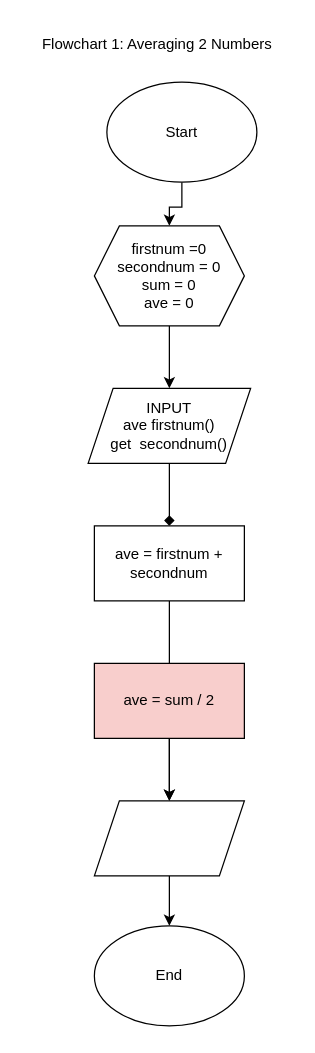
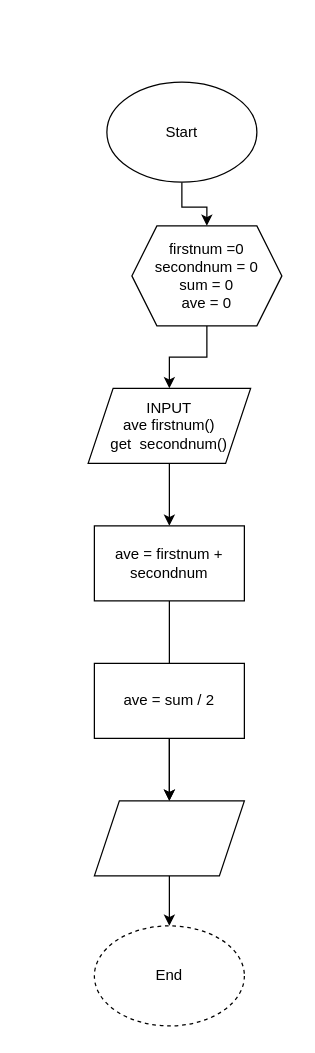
node "Flowchart 1: Averaging 2 Numbers": removed
node "firstnum =0 secondnum = 0 sum = 0 ave = 0": moved (169, 276) -> (207, 276)
edge "INPUT ave firstnum() get secondnum()" -> "ave = firstnum + secondnum": arrowhead diamond -> classic
node "ave = sum / 2": fillcolor #f8cecc -> #ffffff
node "End": style solid -> dashed
